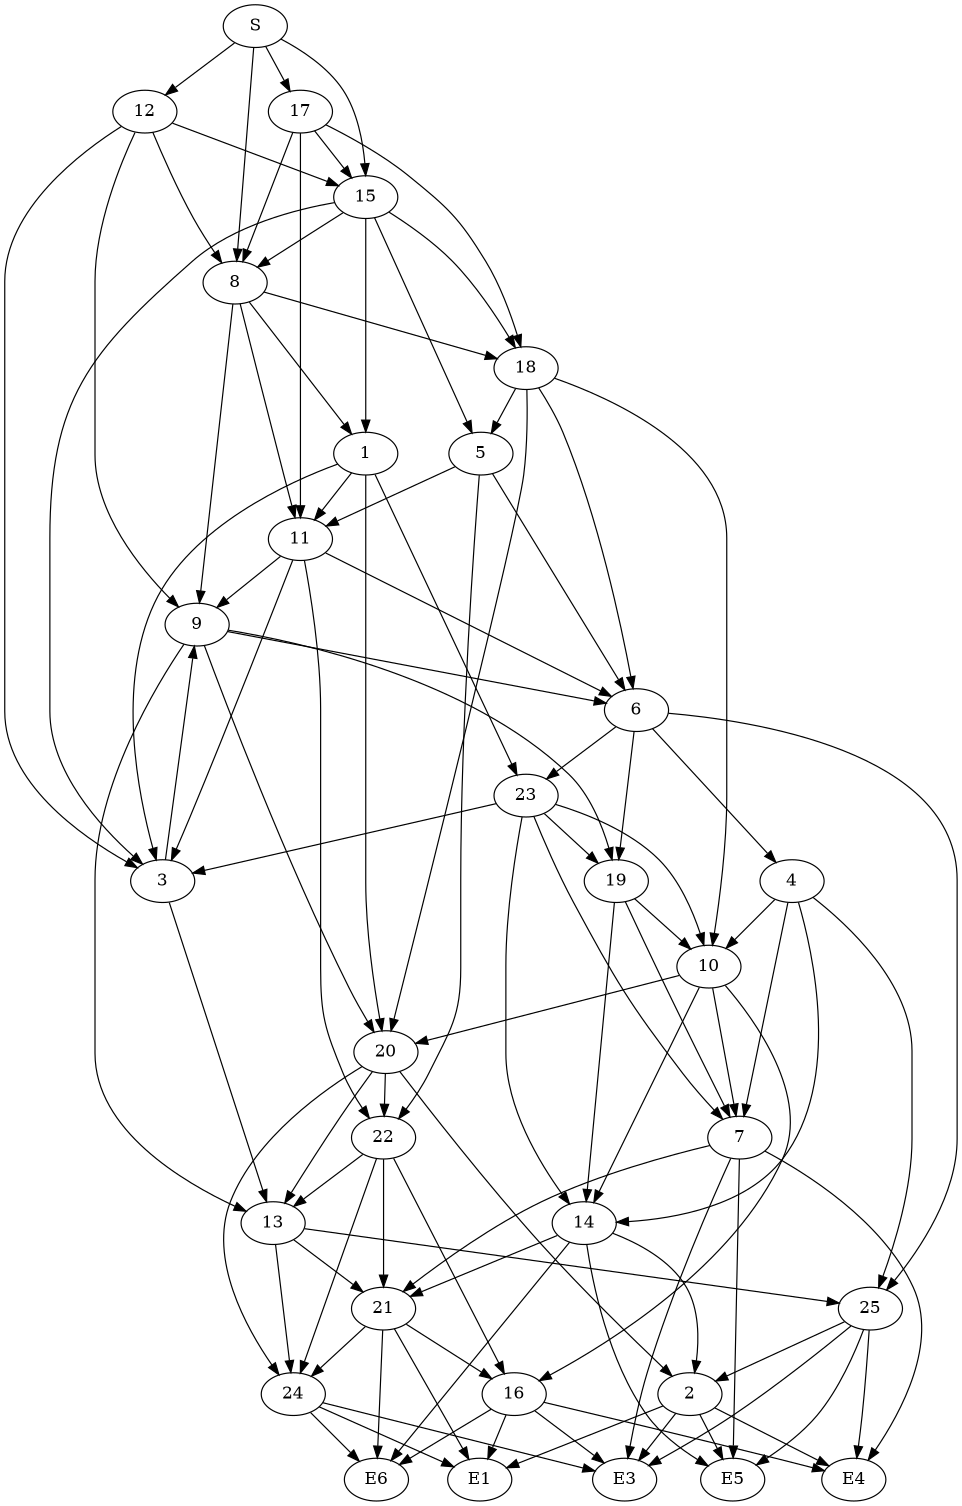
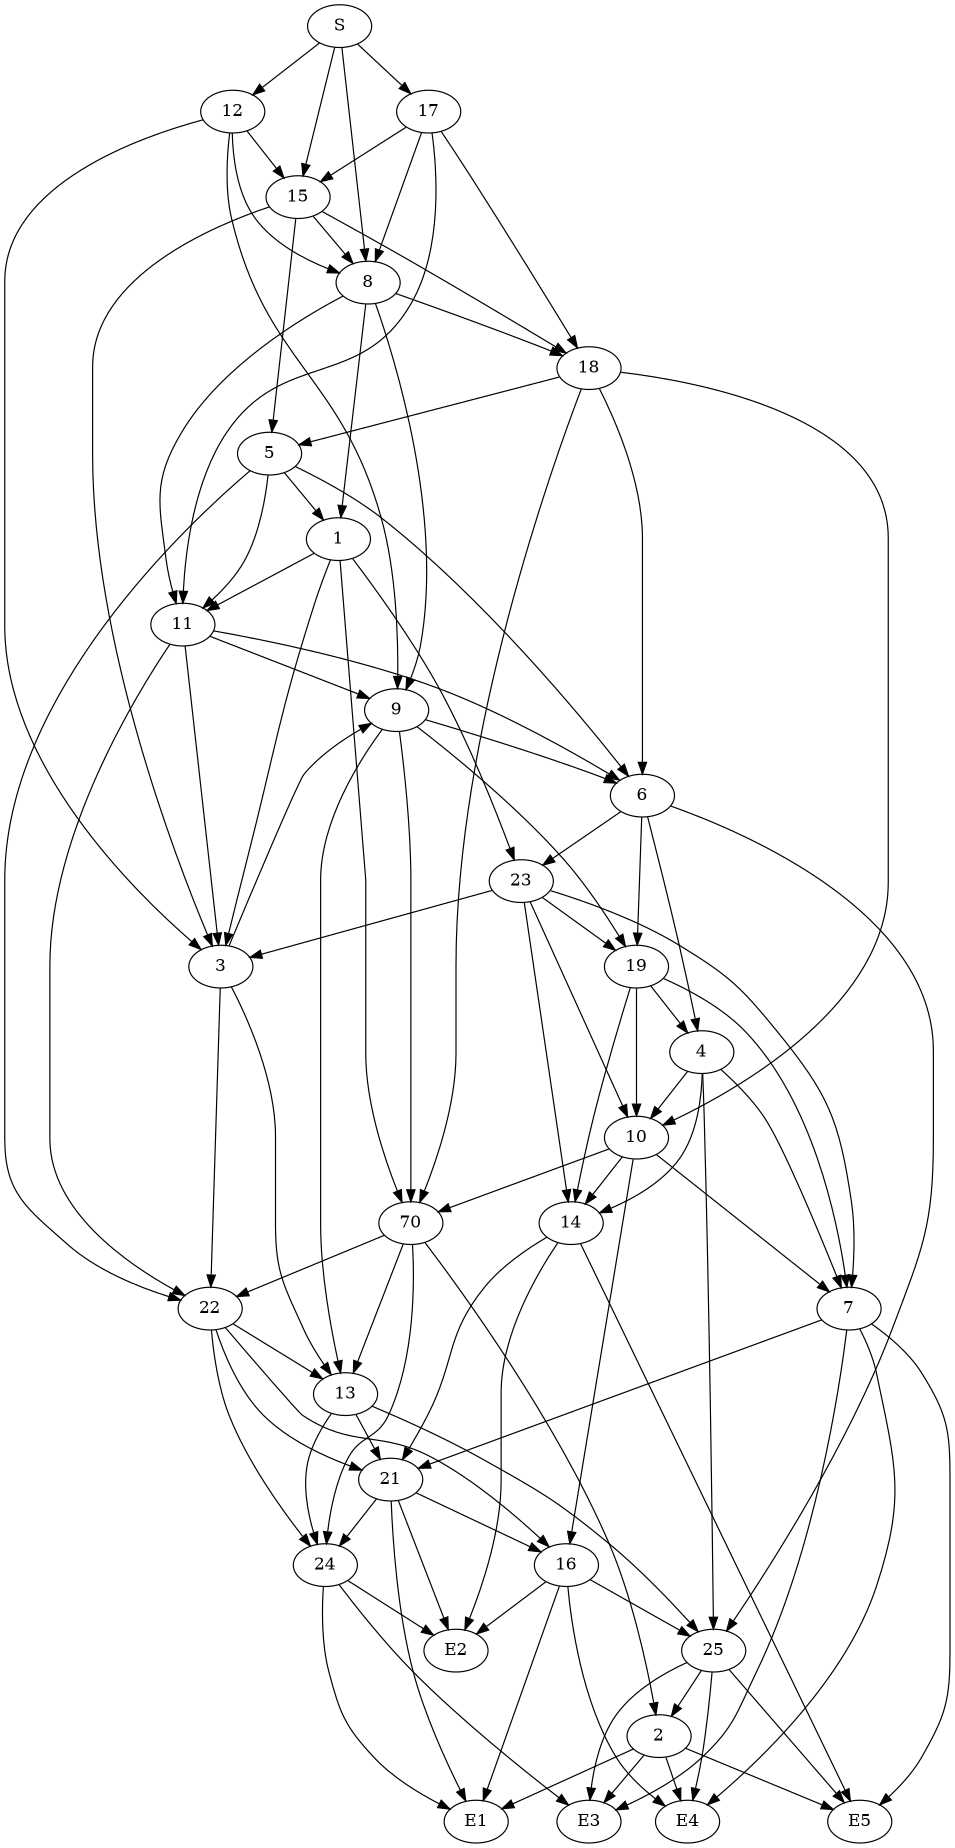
edge "15" -> "1": now "5" -> "1"
edge "19" -> "4": added
node "20": label "20" -> "70"
edge "3" -> "22": added
edge "14" -> "2": removed
edge "16" -> "E3": now "16" -> "25"
node "E6": label "E6" -> "E2"
